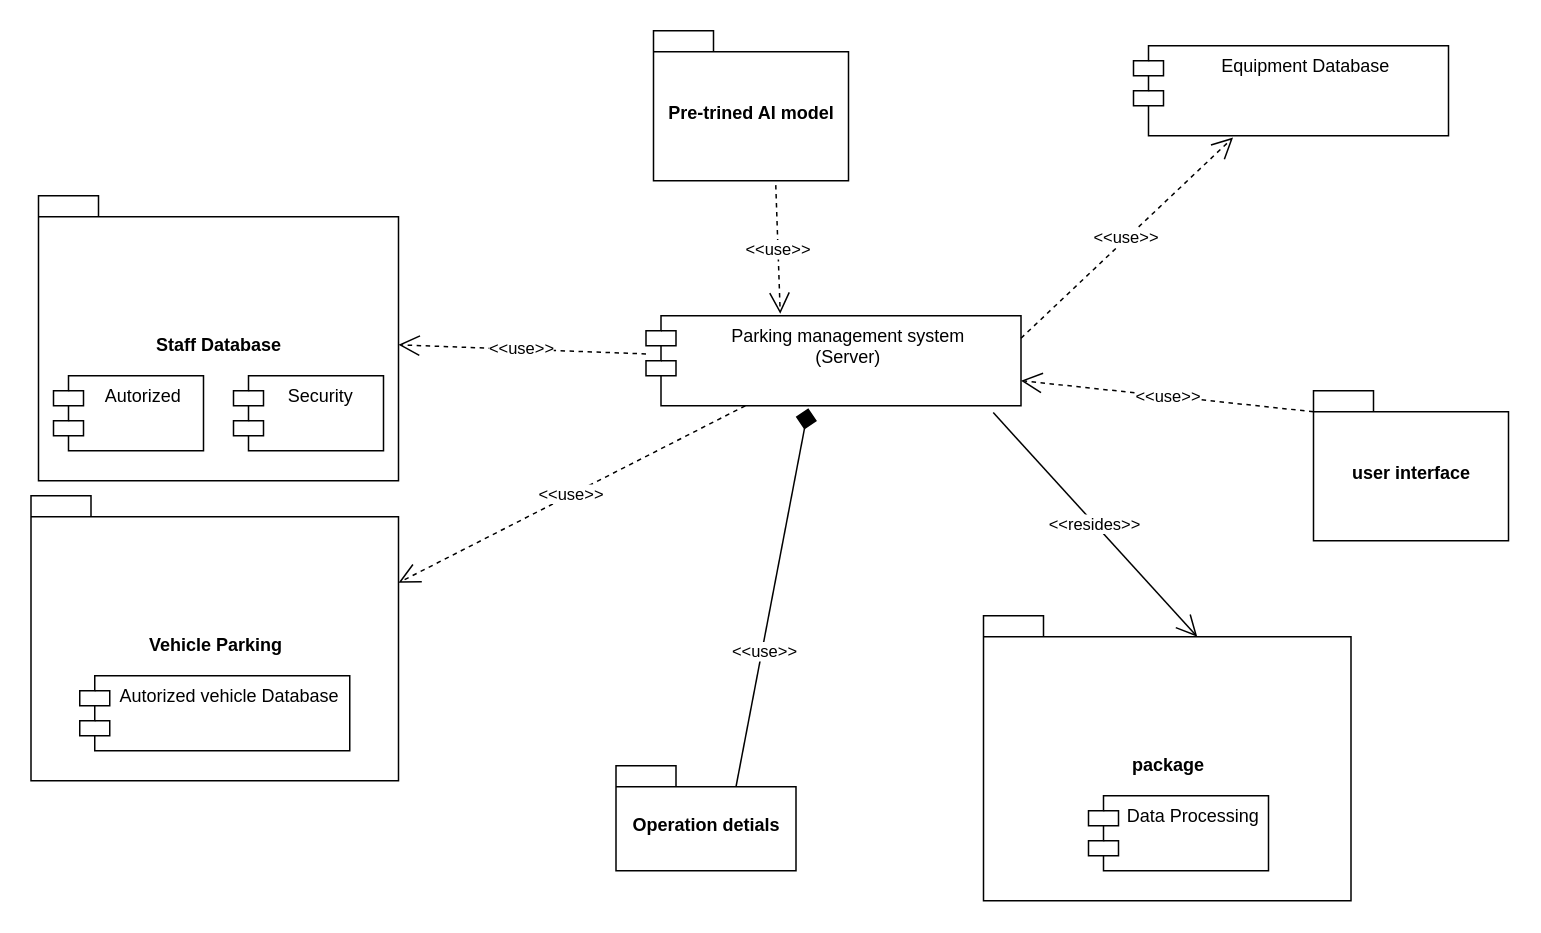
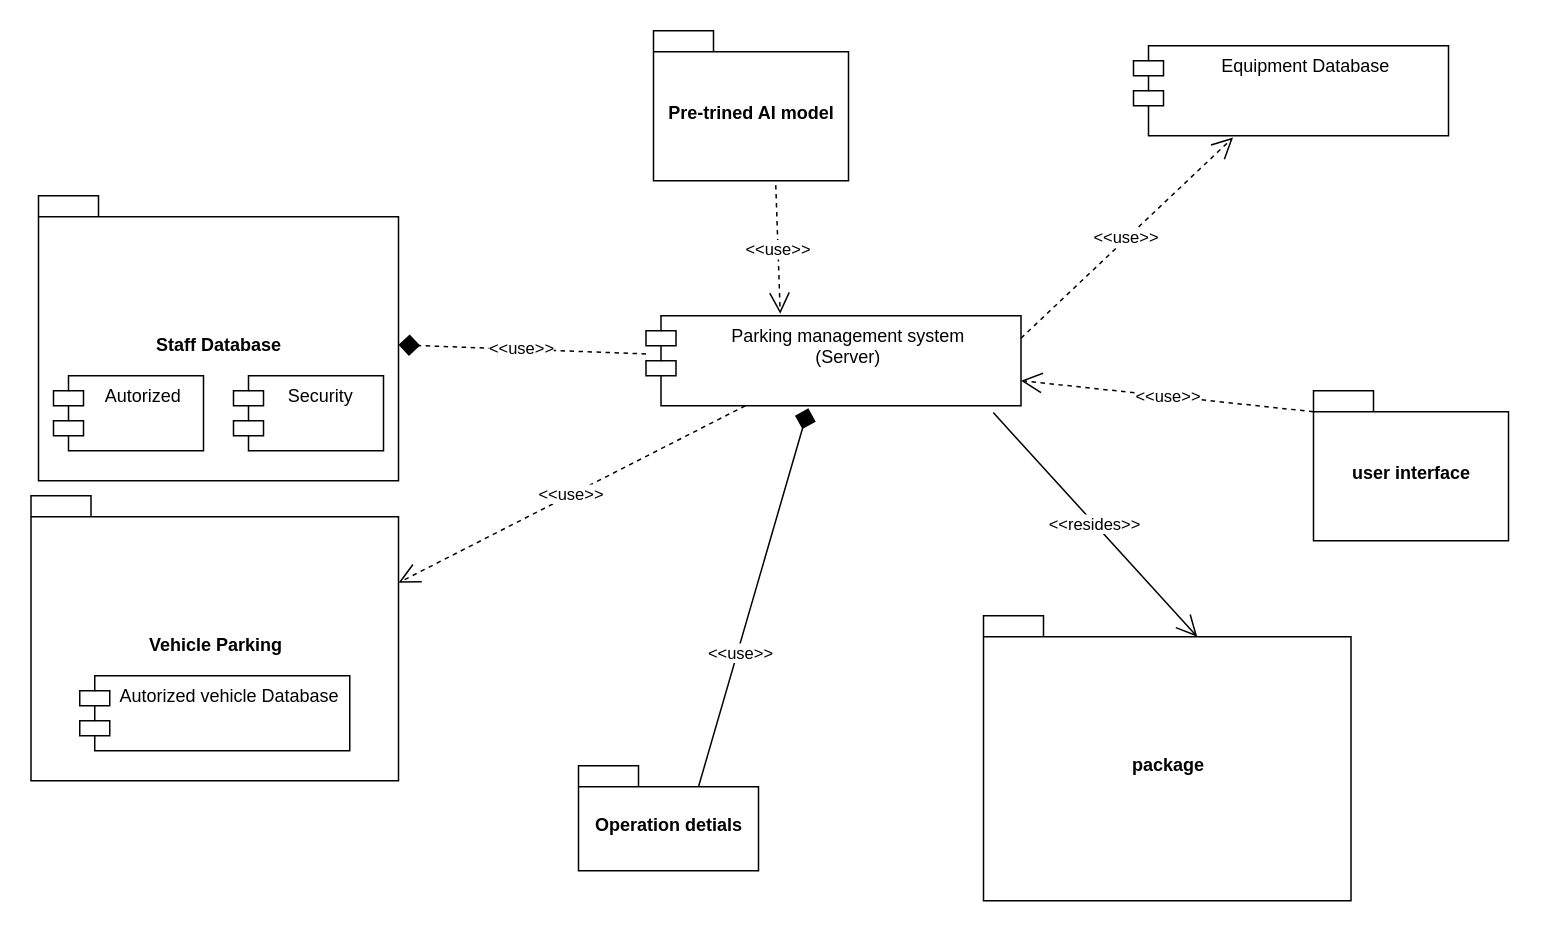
edge "Parking management system (Server)" -> "Staff Database": arrowhead open -> diamond
node "Operation detials": moved (706, 818) -> (668, 818)
node "Data Processing": removed
